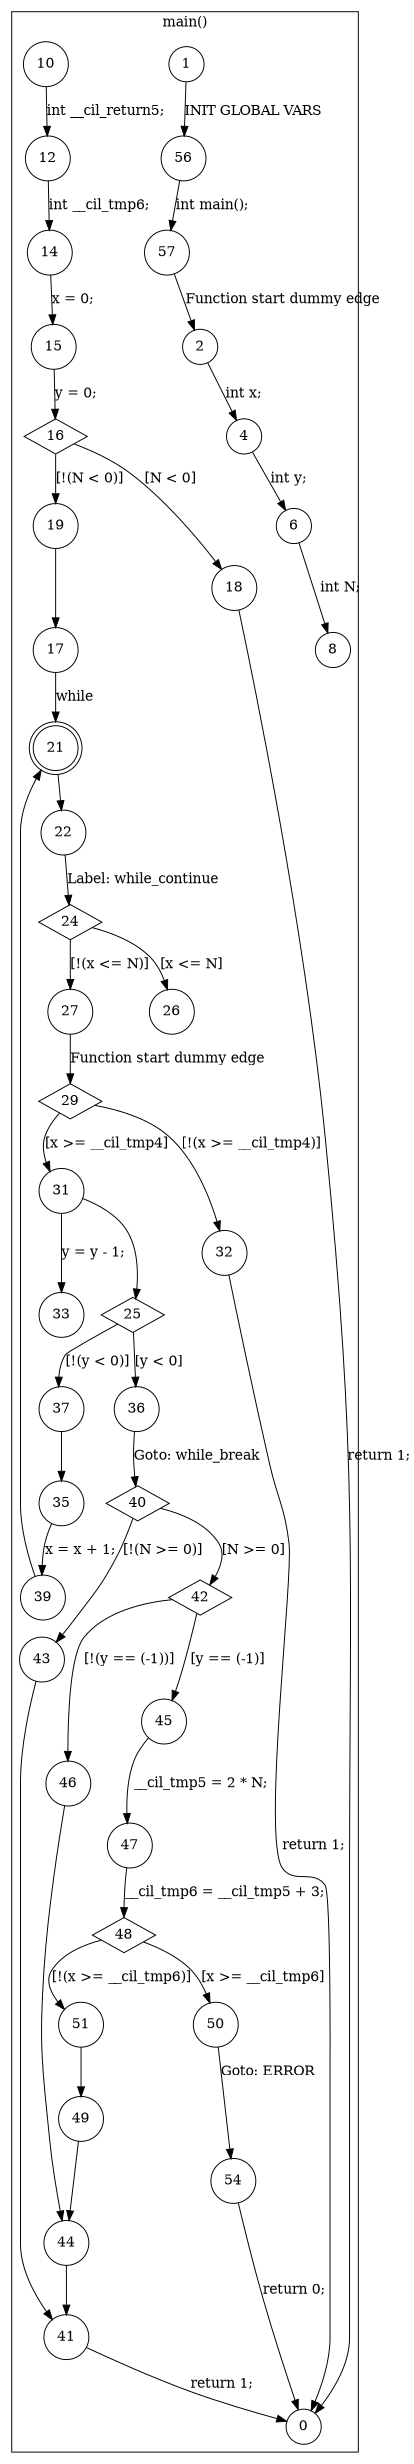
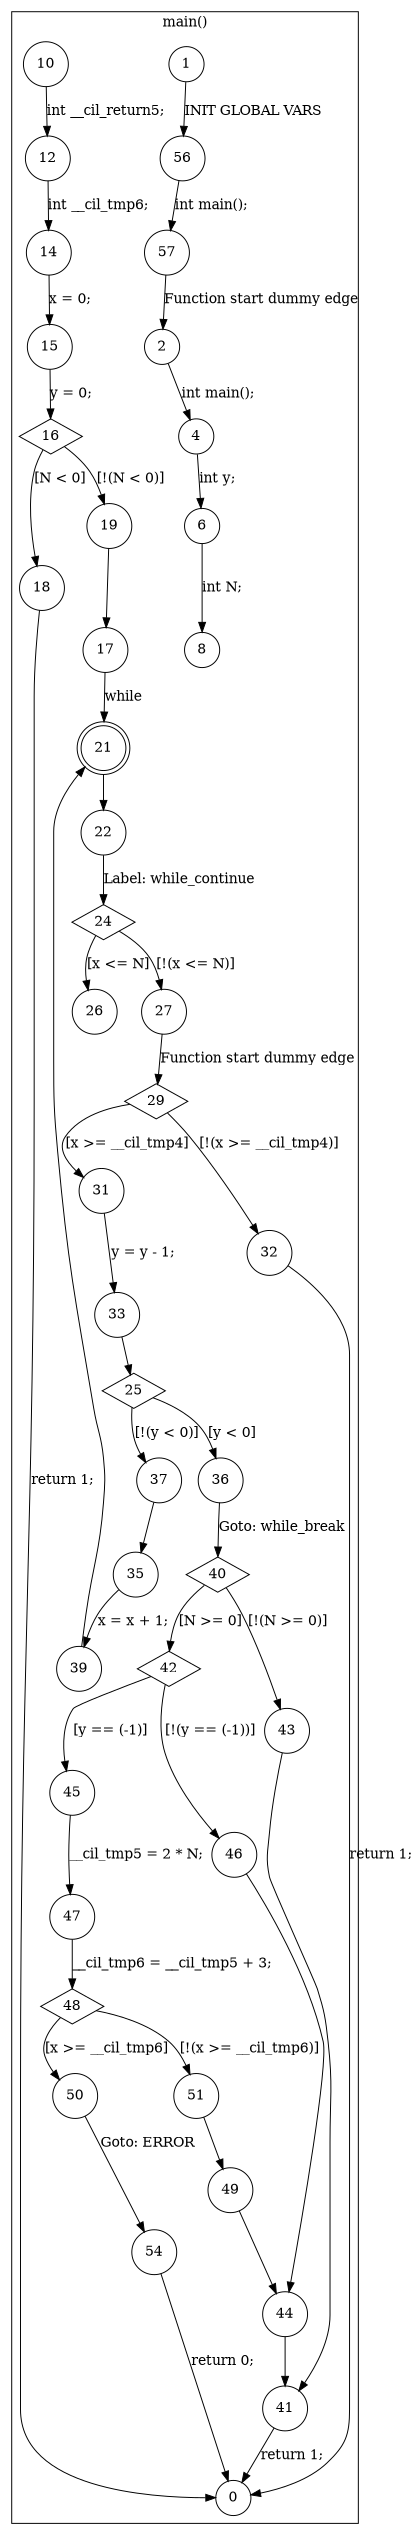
edge "2" -> "4": label "int x;" -> "int main();"
edge "31" -> "25": now "33" -> "25"
